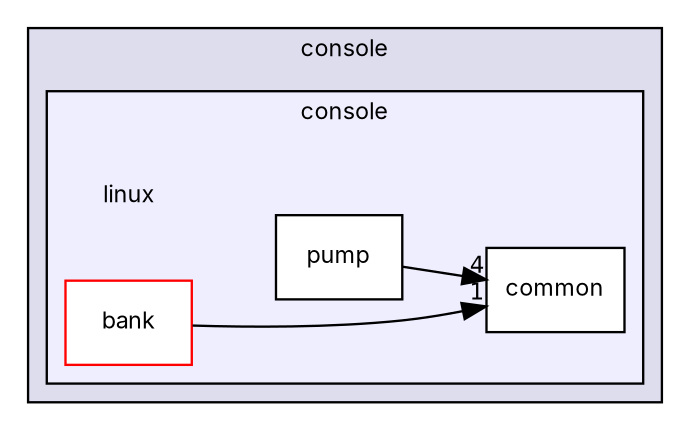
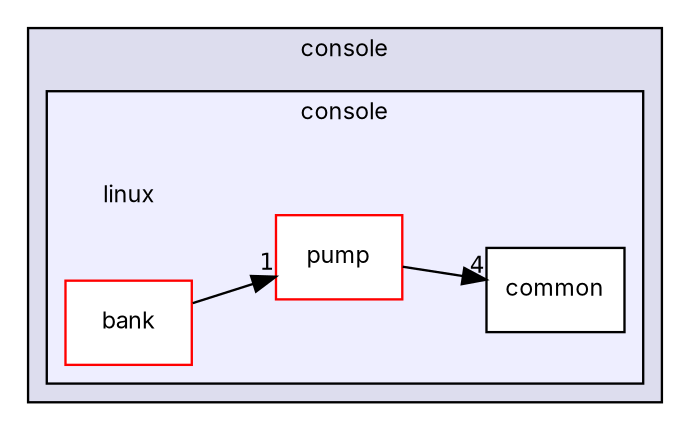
node "pump": color black -> red
edge "bank" -> "common": now "bank" -> "pump"
